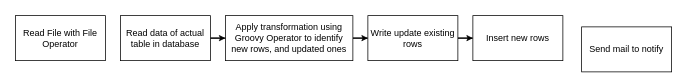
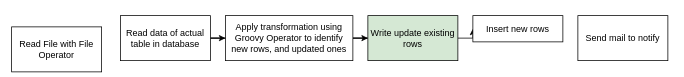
node "Read File with File Operator": moved (60, 38) -> (57, 49)
node "Write update existing rows": fillcolor #ffffff -> #d5e8d4
node "Insert new rows": size 90x45 -> 90x26
node "Send mail to notify": moved (627, 49) -> (623, 38)
